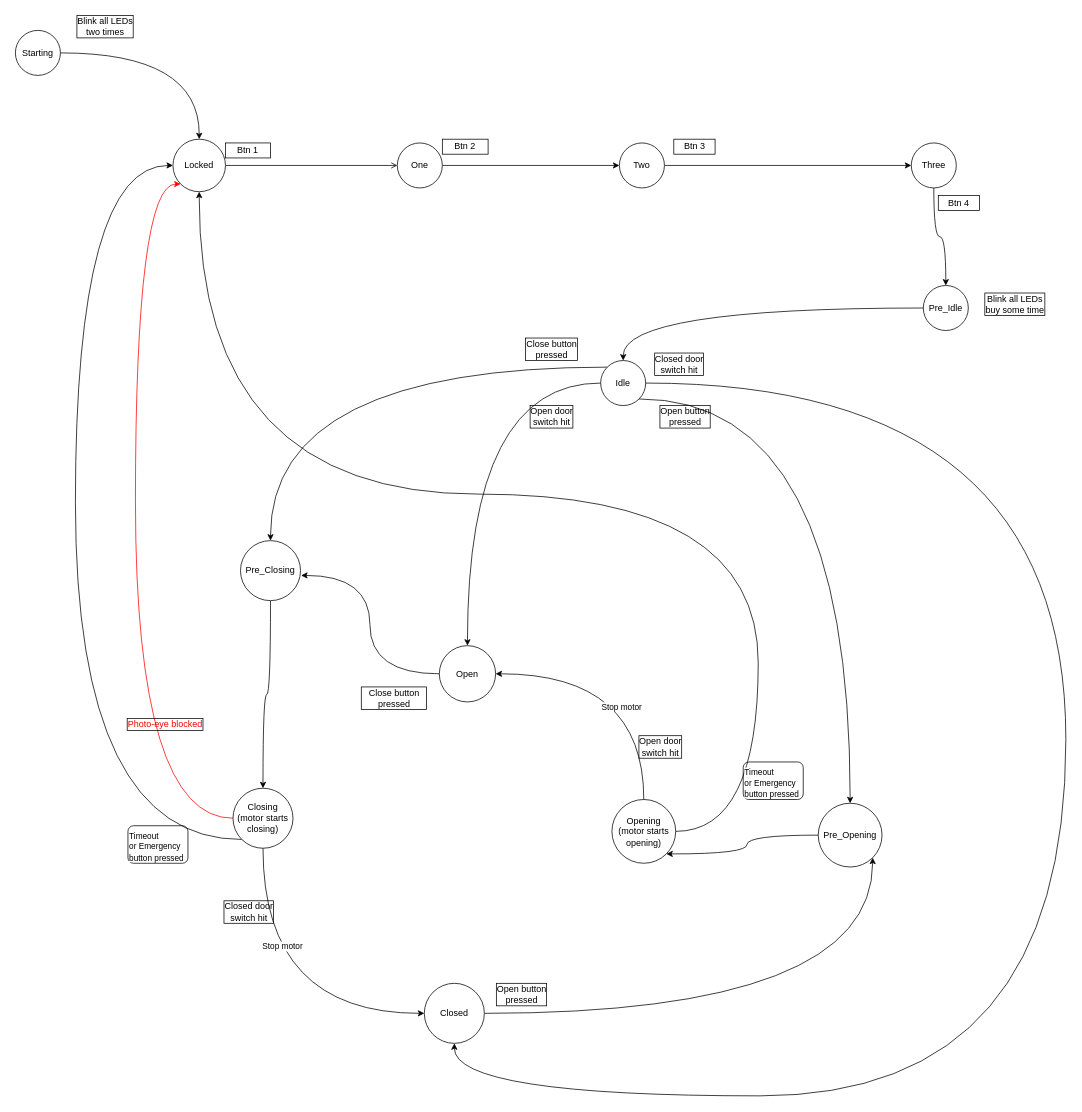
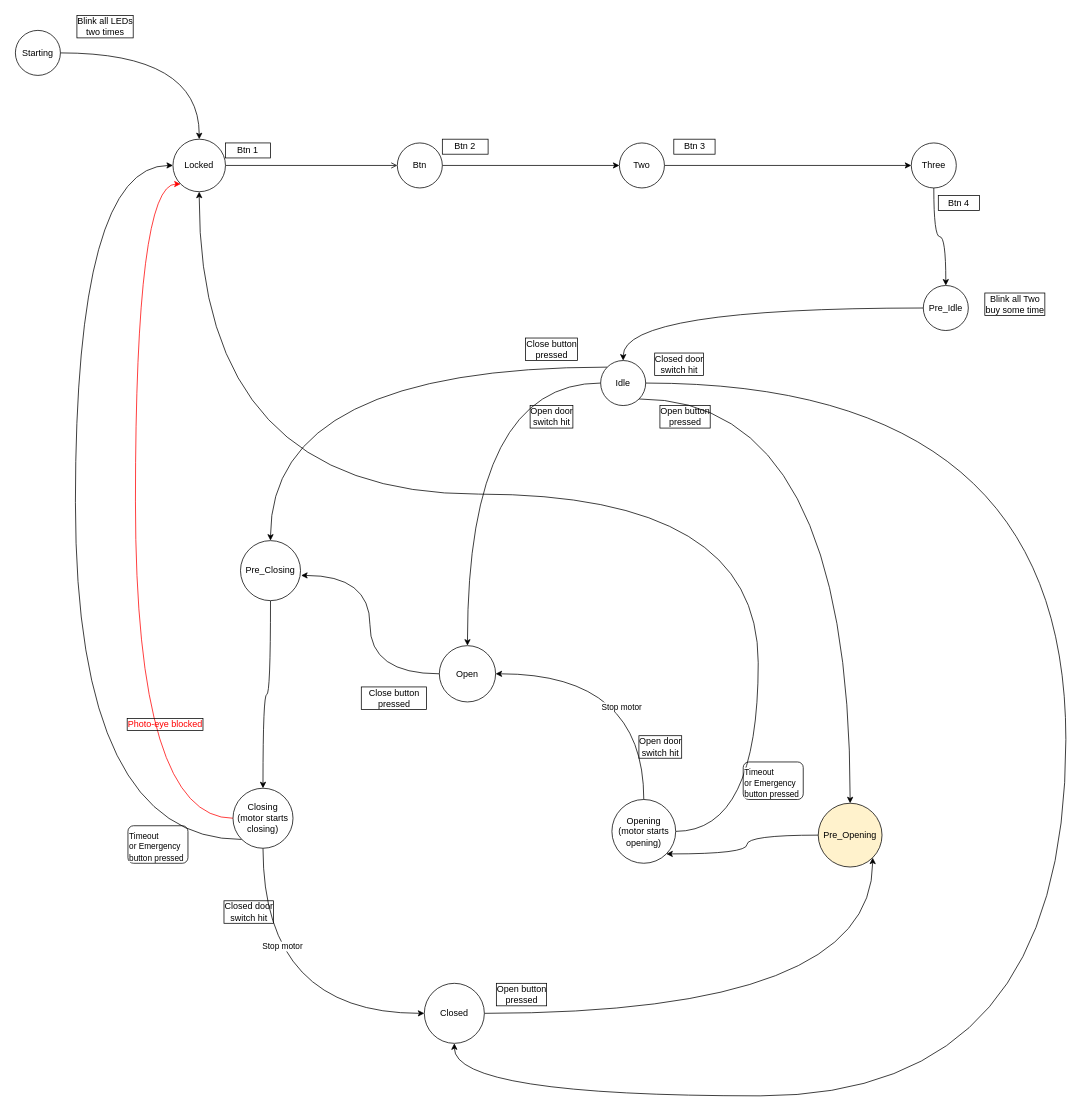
node "One": label "One" -> "Btn"
node "Blink all LEDs buy some time": label "Blink all LEDs buy some time" -> "Blink all Two buy some time"
node "Pre_Opening": fillcolor #ffffff -> #fff2cc
